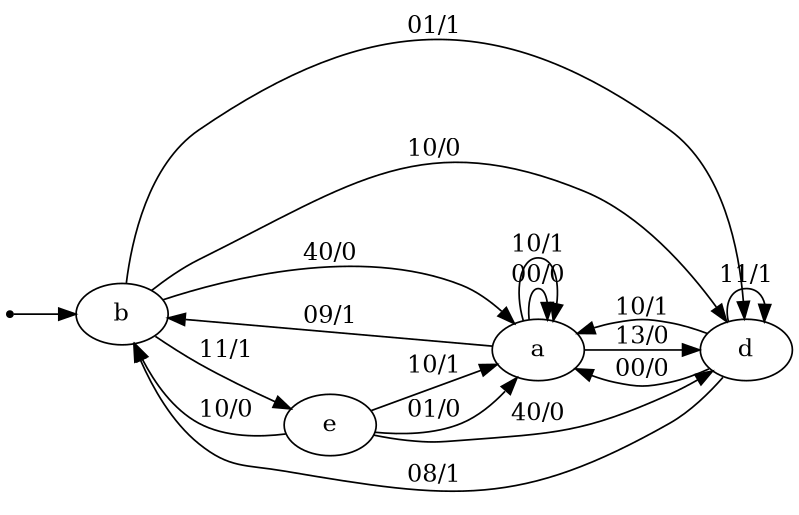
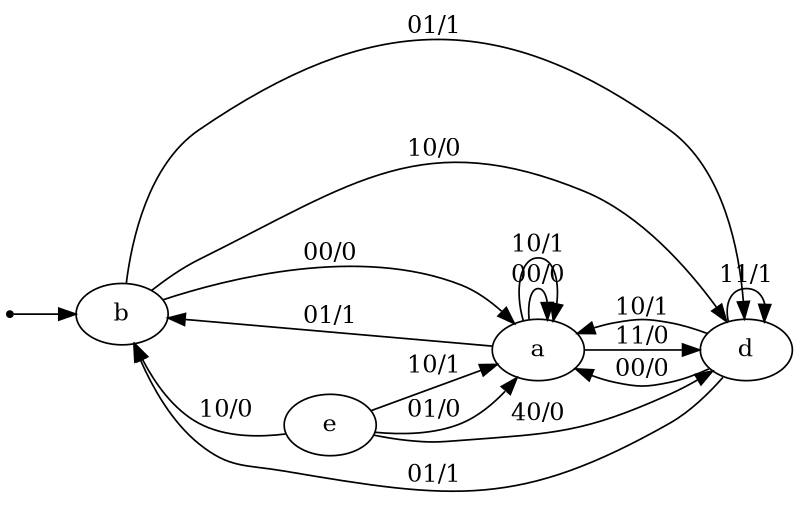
edge "b" -> "a": label "40/0" -> "00/0"
edge "a" -> "b": label "09/1" -> "01/1"
edge "a" -> "d": label "13/0" -> "11/0"
edge "b" -> "e": removed, label "11/1"
edge "d" -> "b": label "08/1" -> "01/1"
